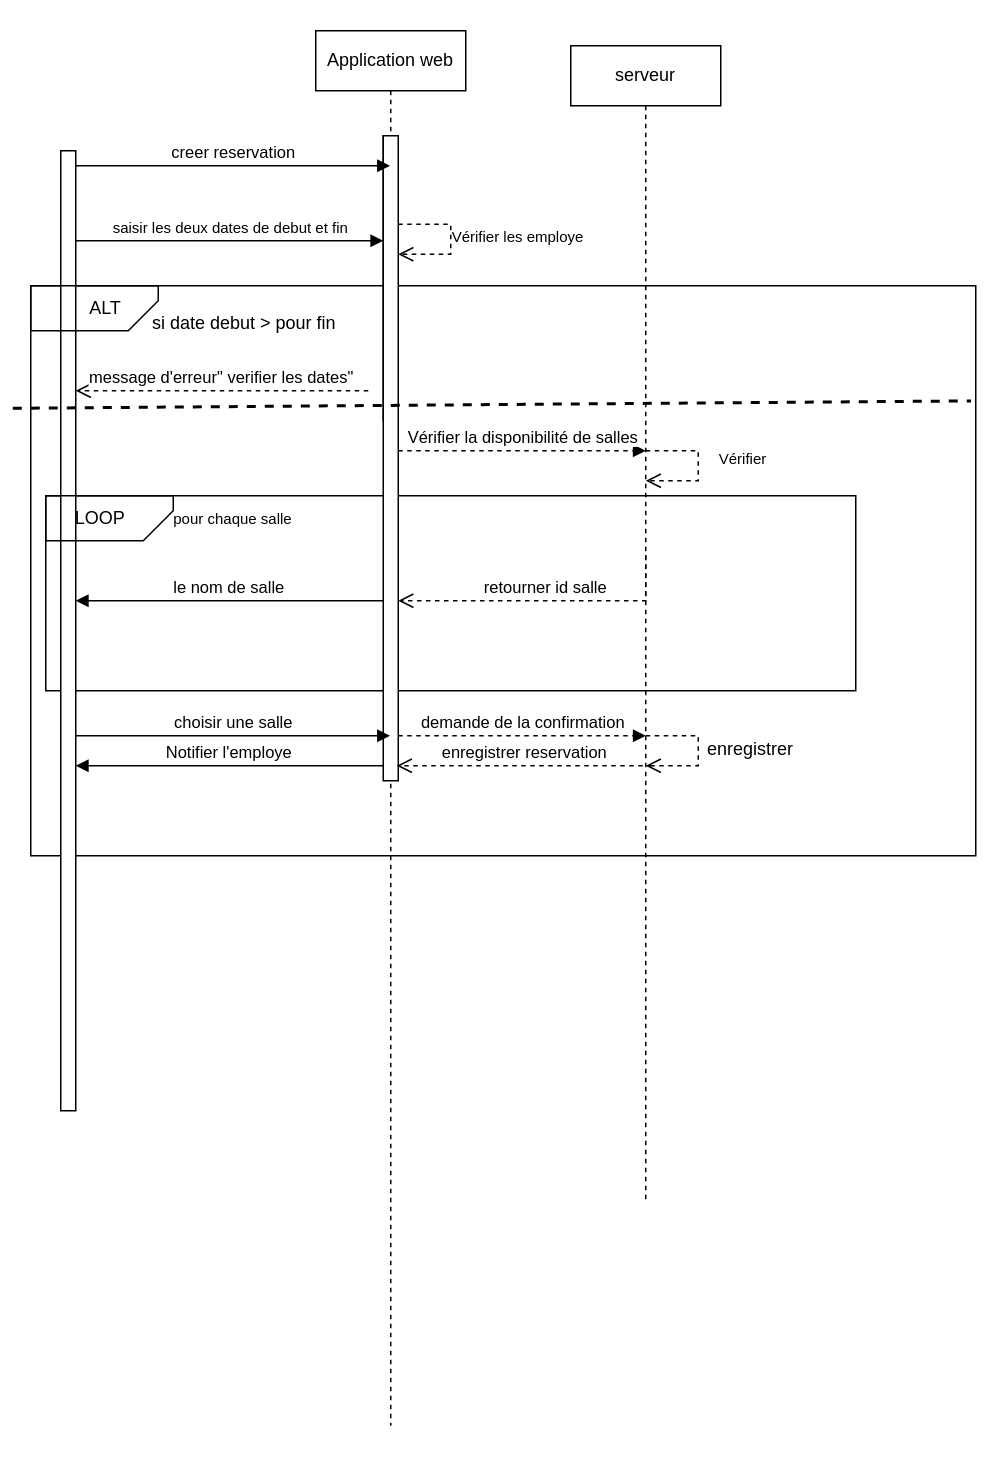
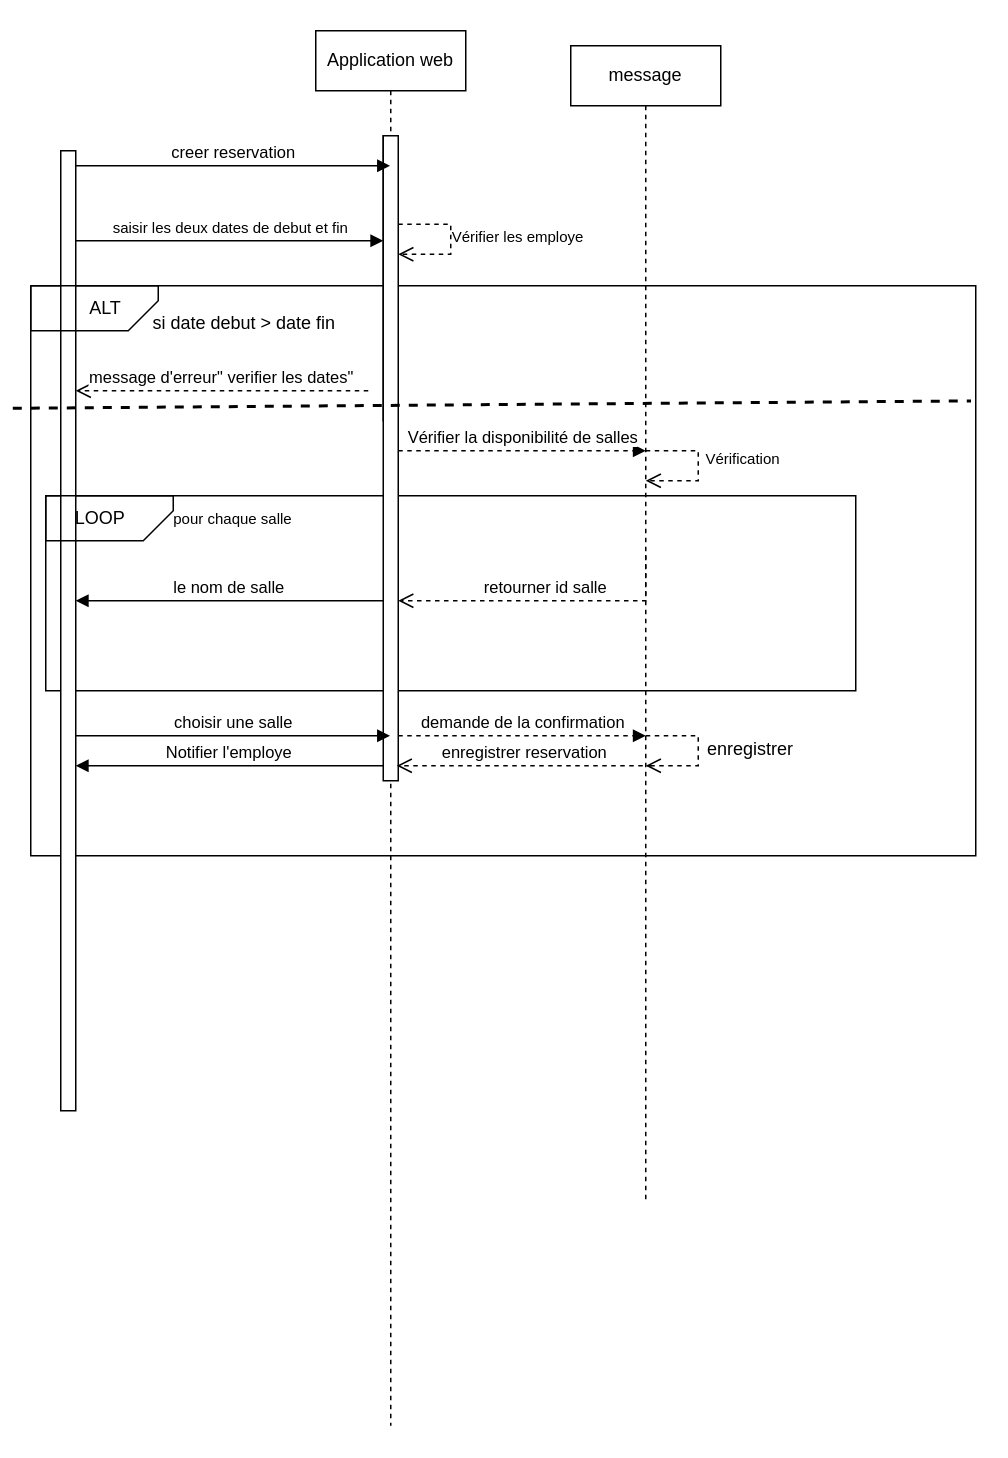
node "serveur": label "serveur" -> "message"
node "si date debut > pour fin": label "si date debut > pour fin" -> "si date debut > date fin"
node "Vérifier": label "Vérifier" -> "Vérification"
